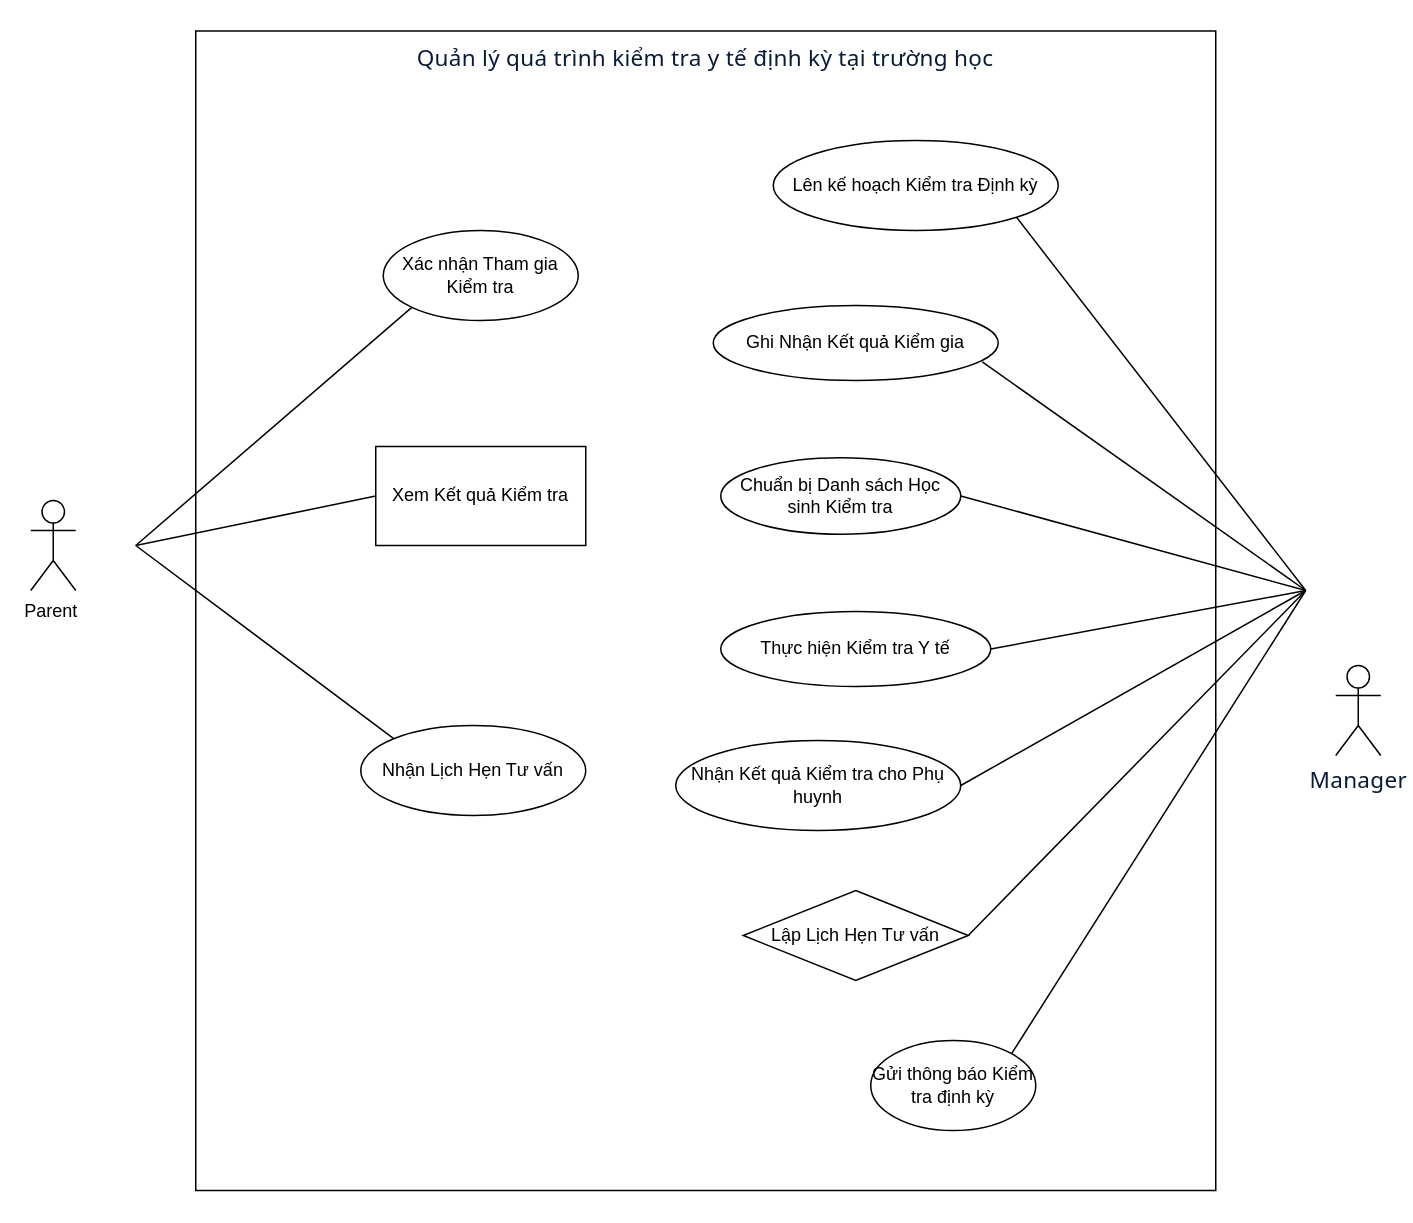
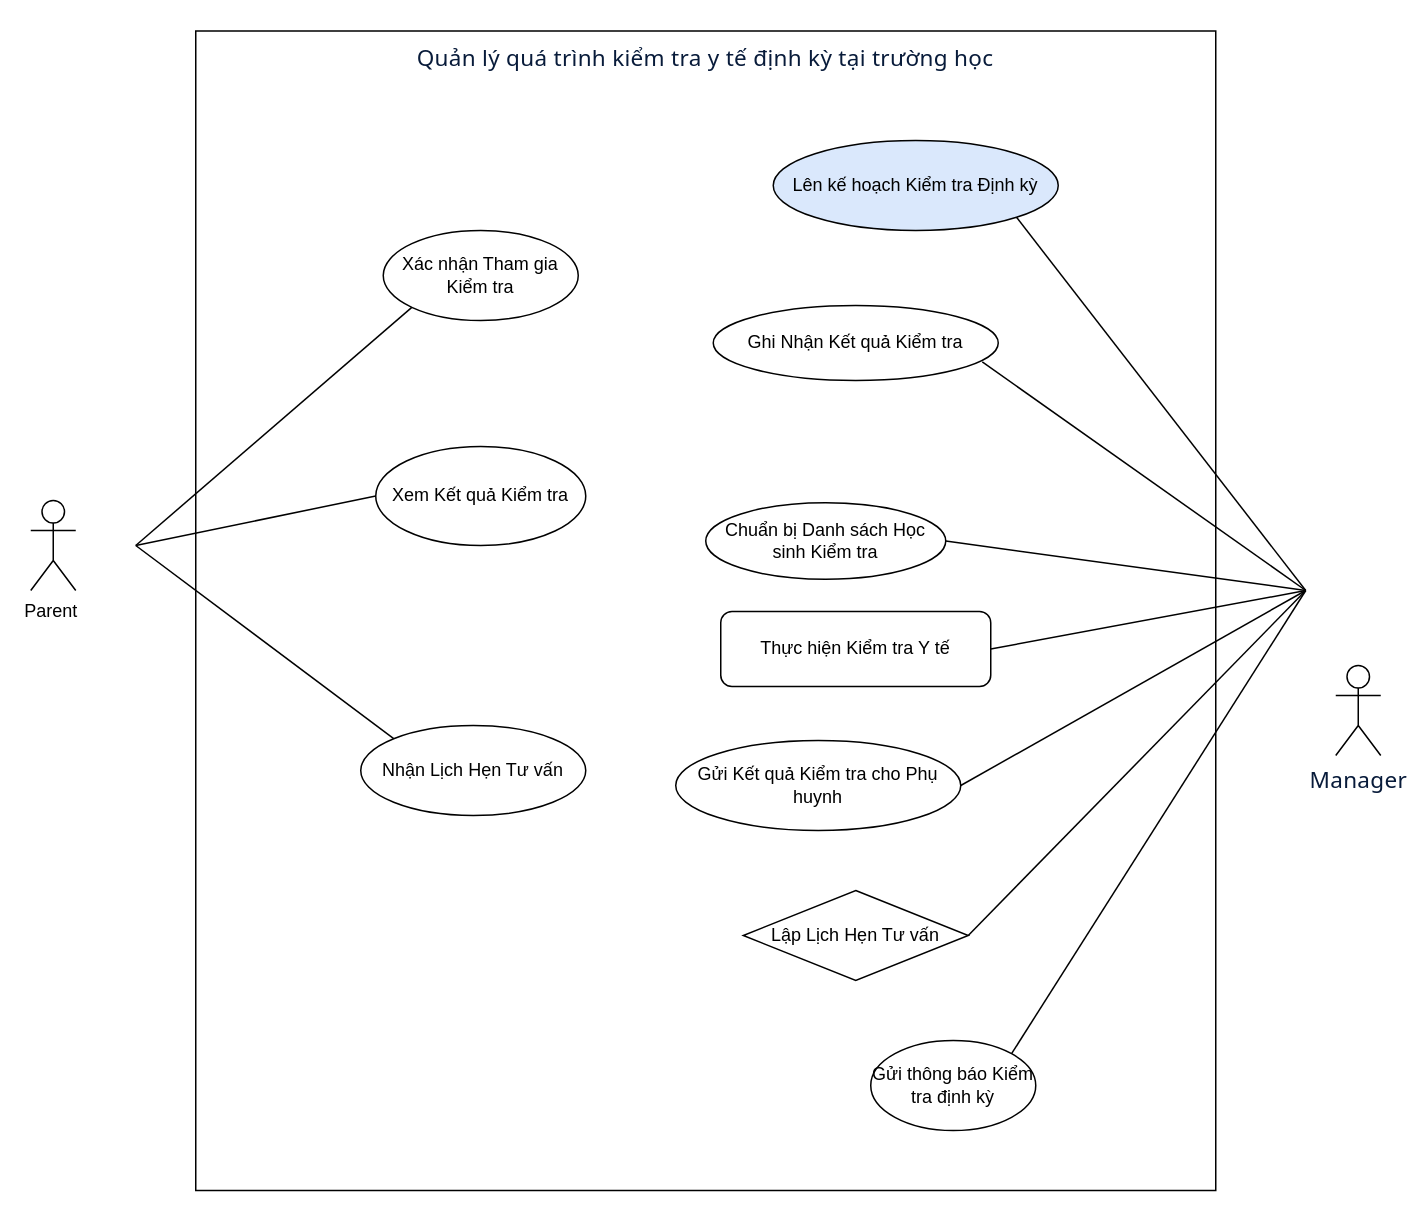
node "Lên kế hoạch Kiểm tra Định kỳ": fillcolor #ffffff -> #dae8fc
node "Ghi Nhận Kết quả Kiểm gia": label "Ghi Nhận Kết quả Kiểm gia" -> "Ghi Nhận Kết quả Kiểm tra"
node "Xem Kết quả Kiểm tra": shape rectangle -> ellipse
node "Chuẩn bị Danh sách Học sinh Kiểm tra": moved (841, 496) -> (826, 541)
node "Thực hiện Kiểm tra Y tế": shape ellipse -> rounded rectangle
node "Nhận Kết quả Kiểm tra cho Phụ huynh": label "Nhận Kết quả Kiểm tra cho Phụ huynh" -> "Gửi Kết quả Kiểm tra cho Phụ huynh"
